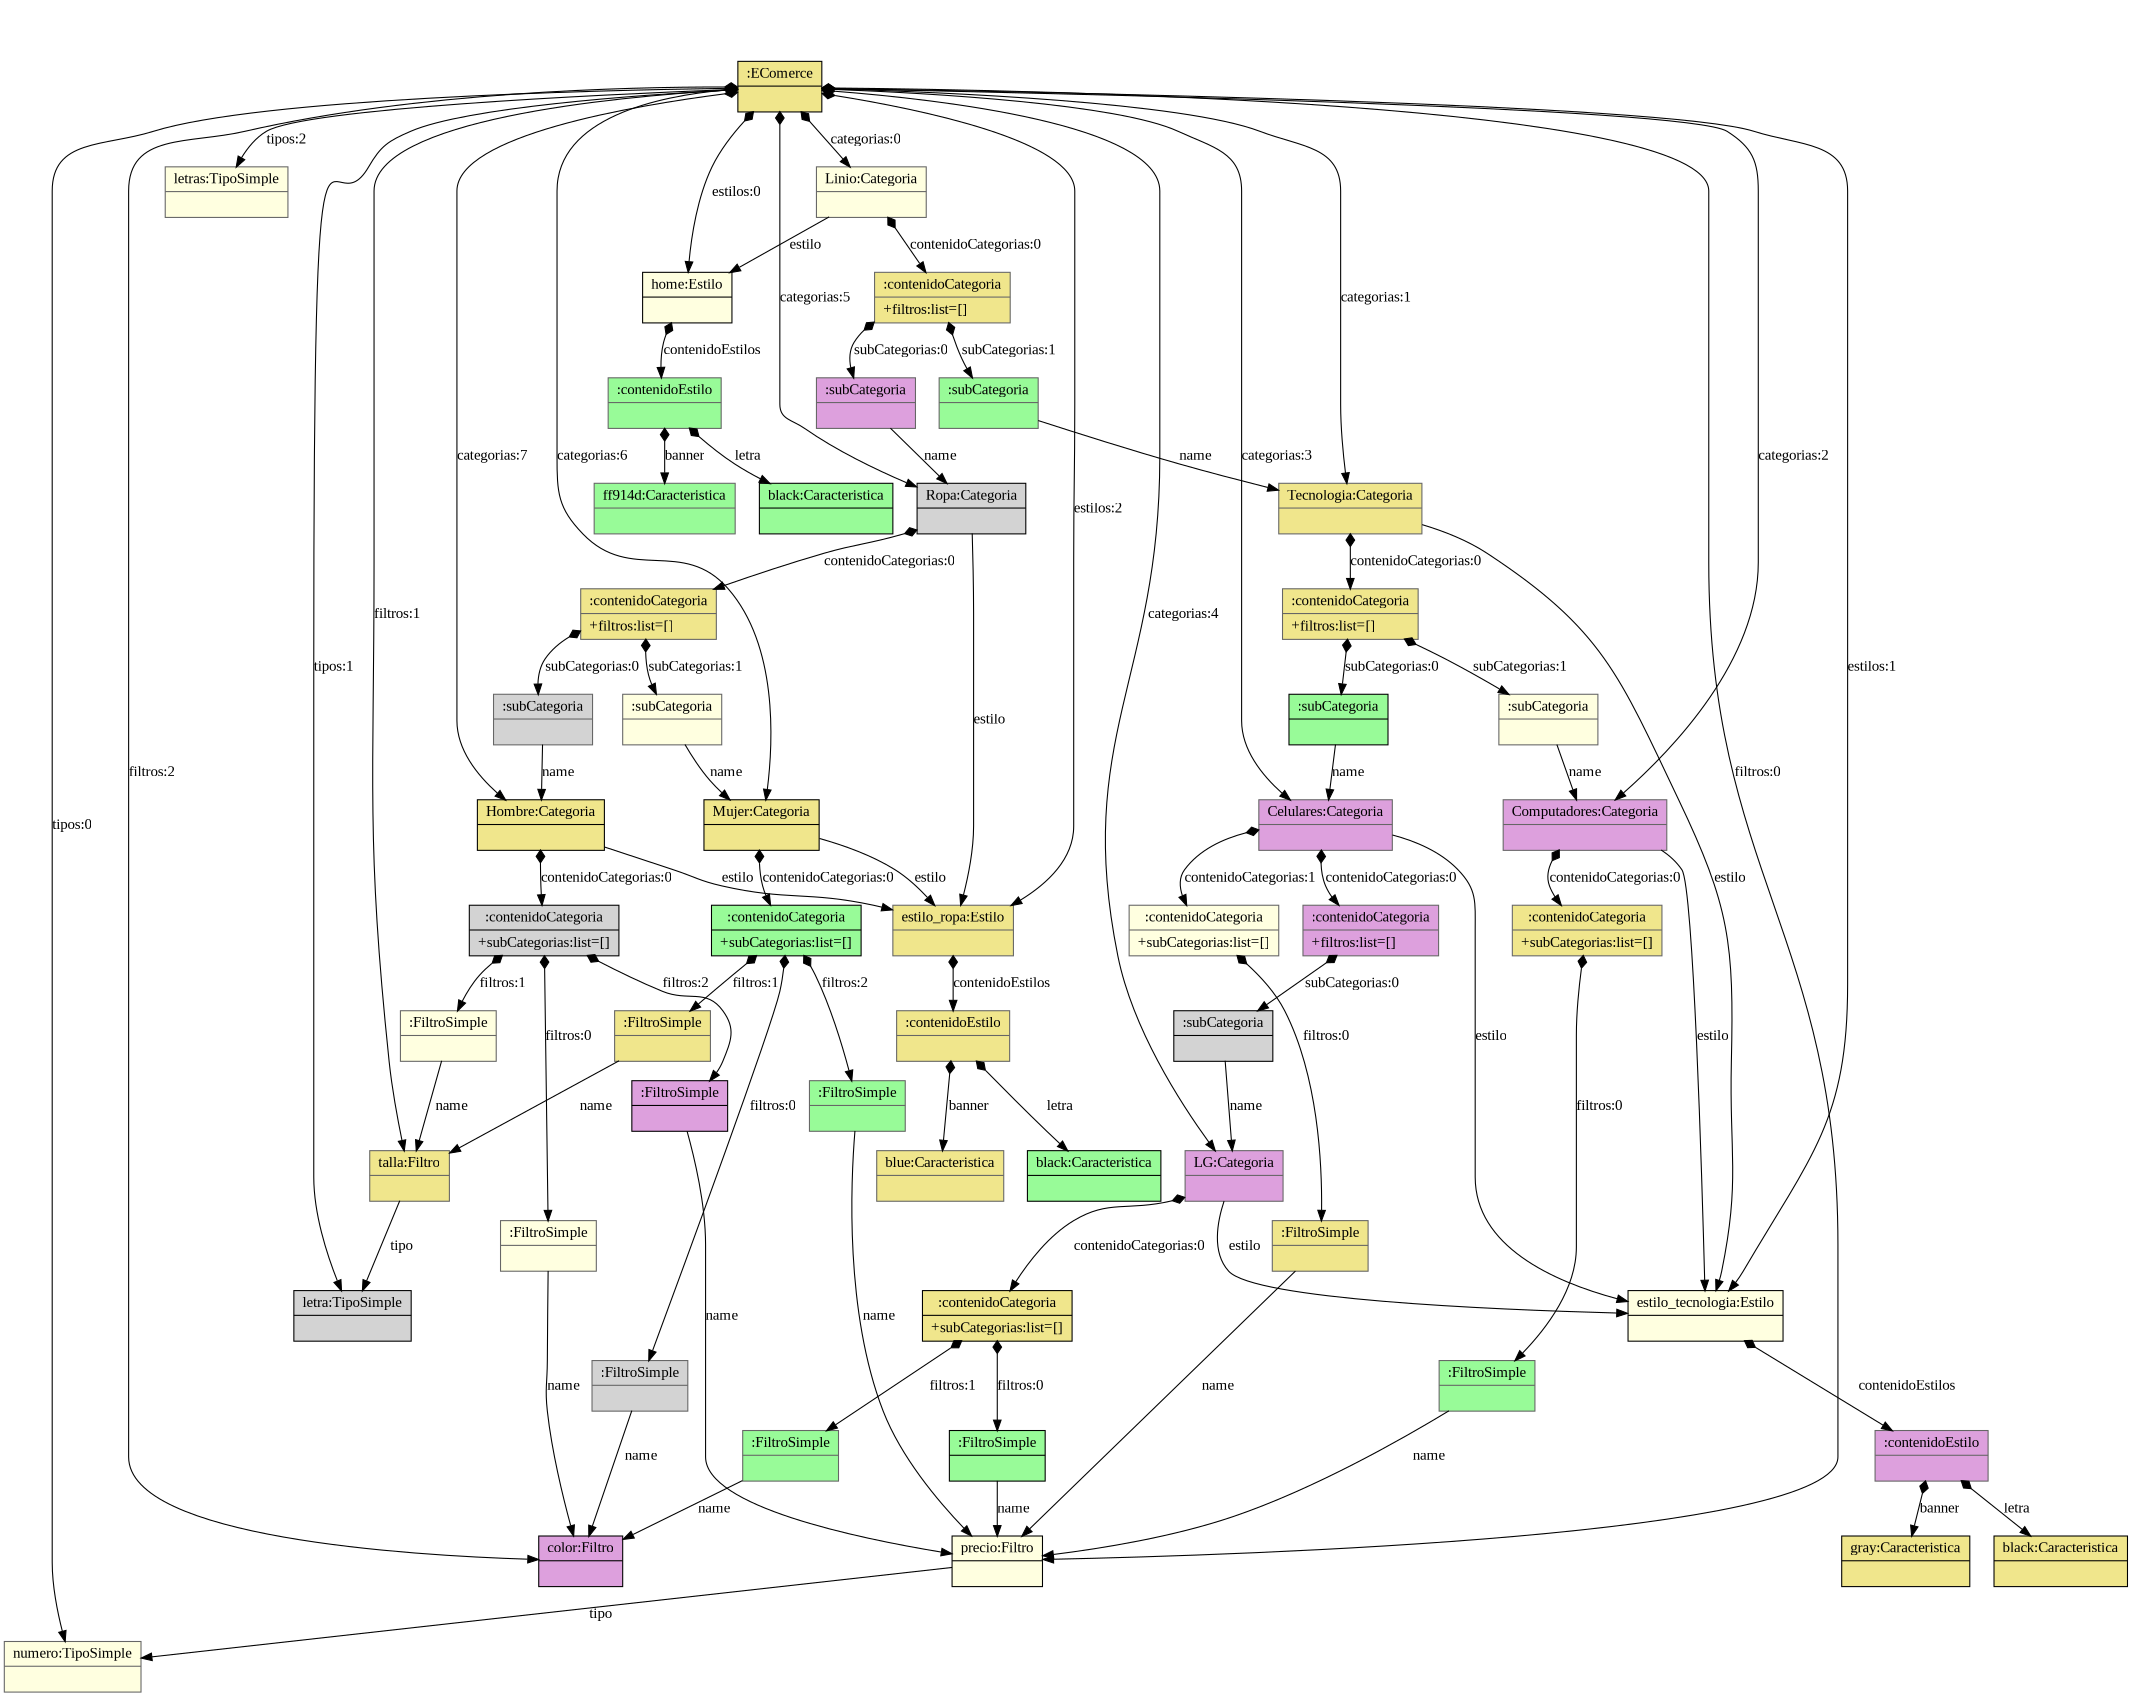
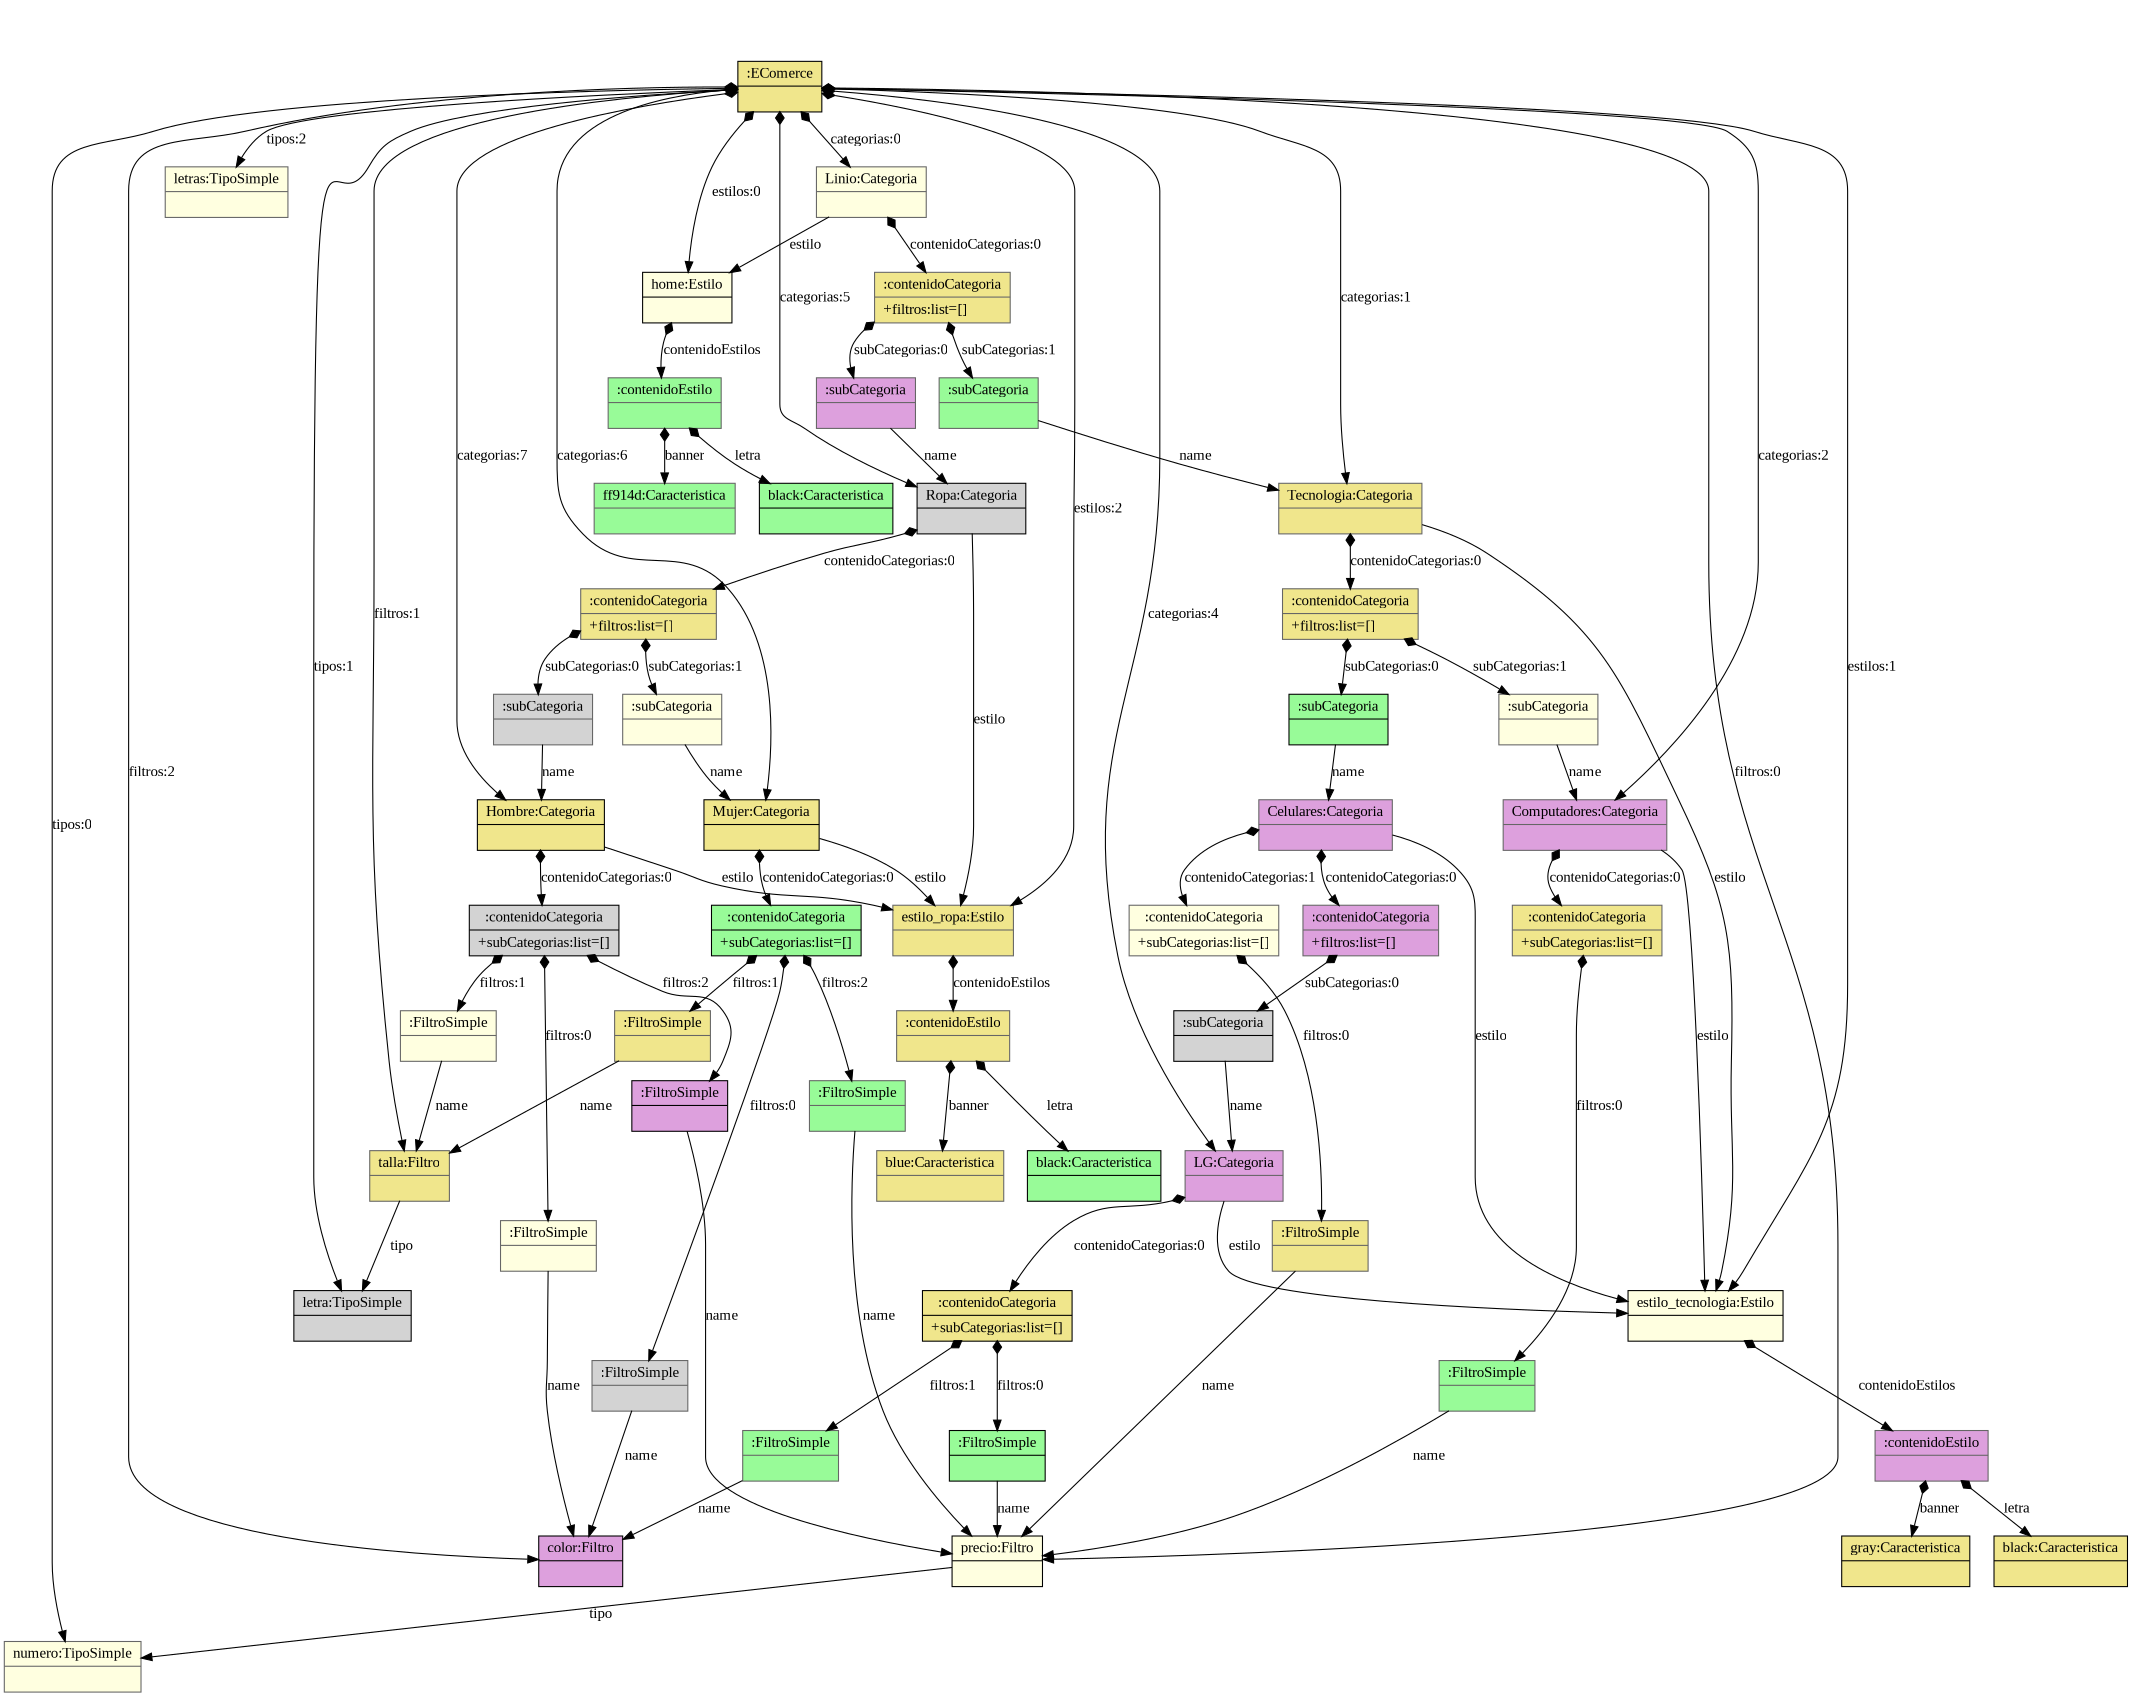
edge ":EComerce" -- "Celulares:Categoria": removed, label "categorias:3"
